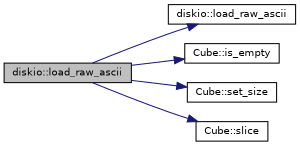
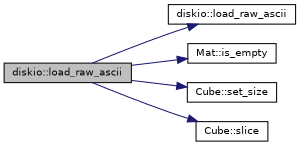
node "Cube::is_empty": label "Cube::is_empty" -> "Mat::is_empty"
